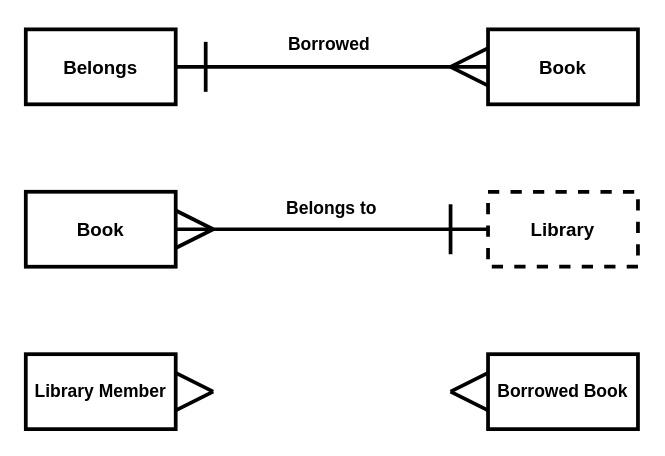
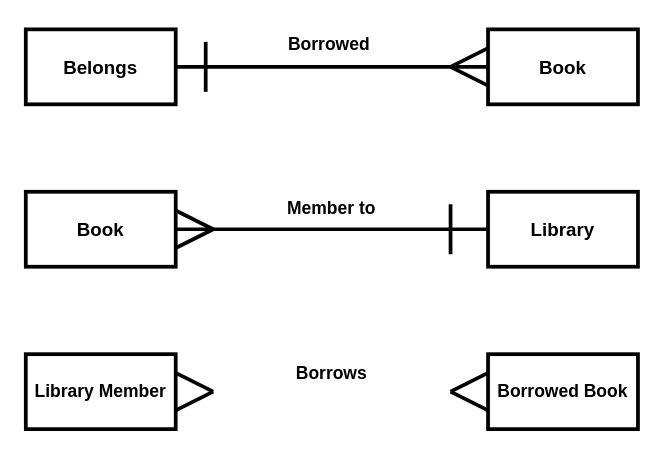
node "Belongs to": label "Belongs to" -> "Member to"
node "Library": style dashed -> solid
node "Borrows": added
